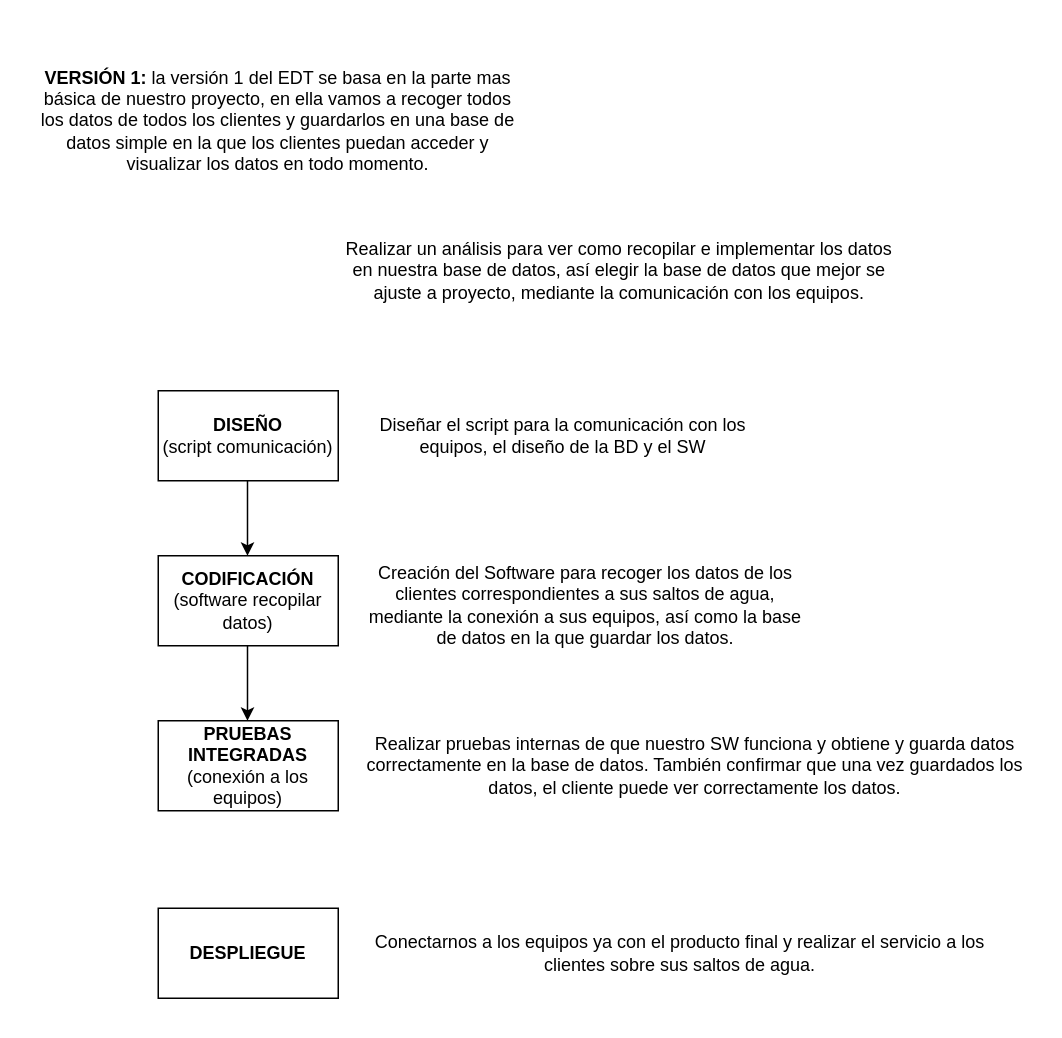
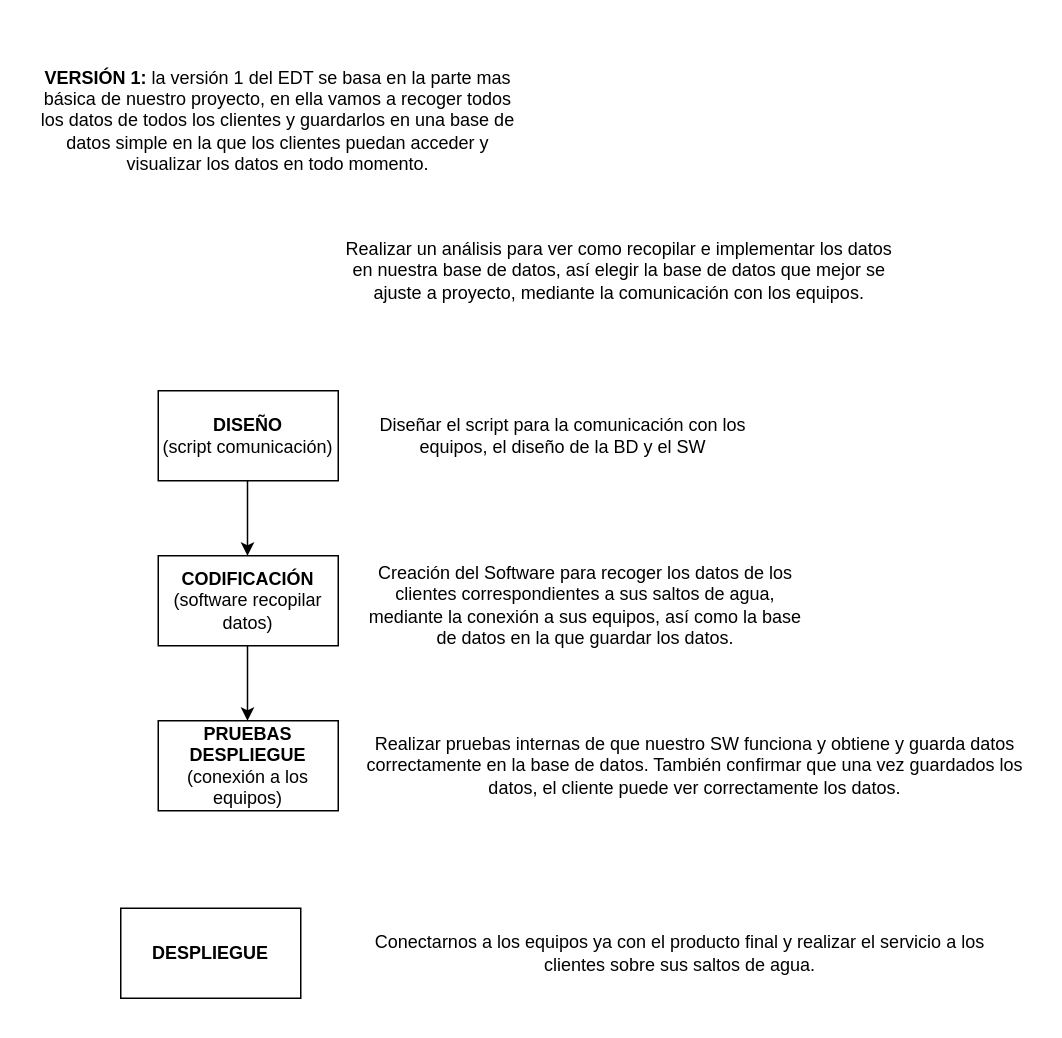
node "PRUEBAS INTEGRADAS (conexión a los equipos)": label "PRUEBAS INTEGRADAS (conexión a los equipos)" -> "PRUEBAS DESPLIEGUE (conexión a los equipos)"
node "DESPLIEGUE": moved (248, 953) -> (211, 953)
